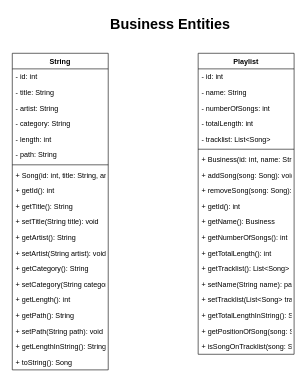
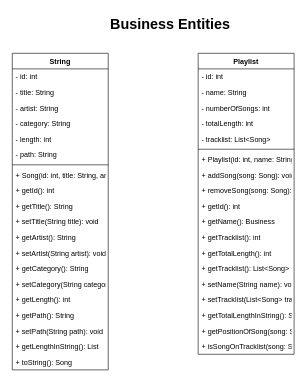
node "+ Business(id: int, name: String)": label "+ Business(id: int, name: String)" -> "+ Playlist(id: int, name: String)"
node "+ getNumberOfSongs(): int": label "+ getNumberOfSongs(): int" -> "+ getTracklist(): int"
node "+ setName(String name): path": label "+ setName(String name): path" -> "+ setName(String name): void"
node "+ getLengthInString(): String": label "+ getLengthInString(): String" -> "+ getLengthInString(): List"
